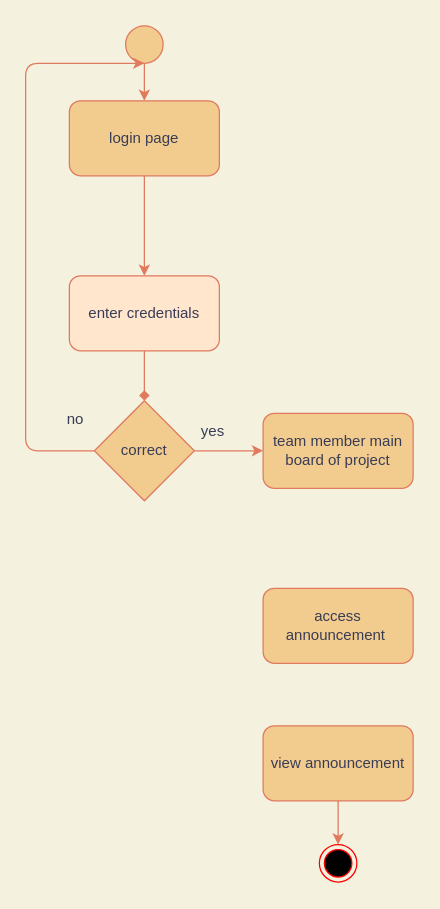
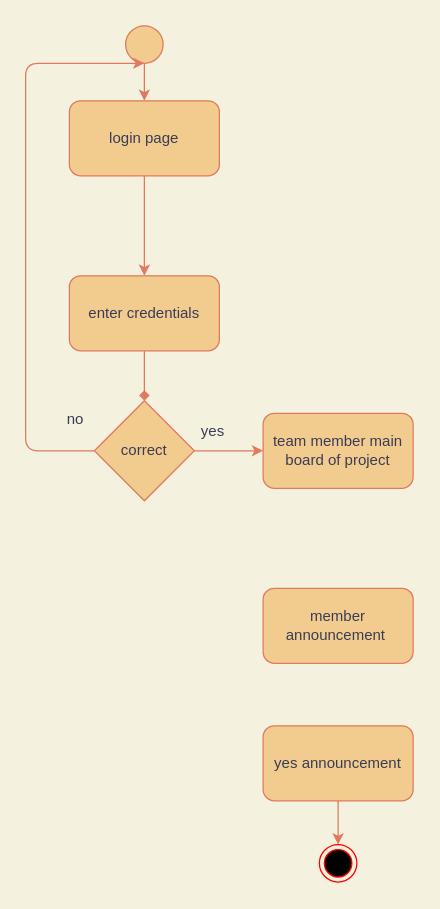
node "enter credentials": fillcolor #ffe6cc -> #f2cc8f
node "access announcement": label "access announcement" -> "member announcement"
node "view announcement": label "view announcement" -> "yes announcement"
